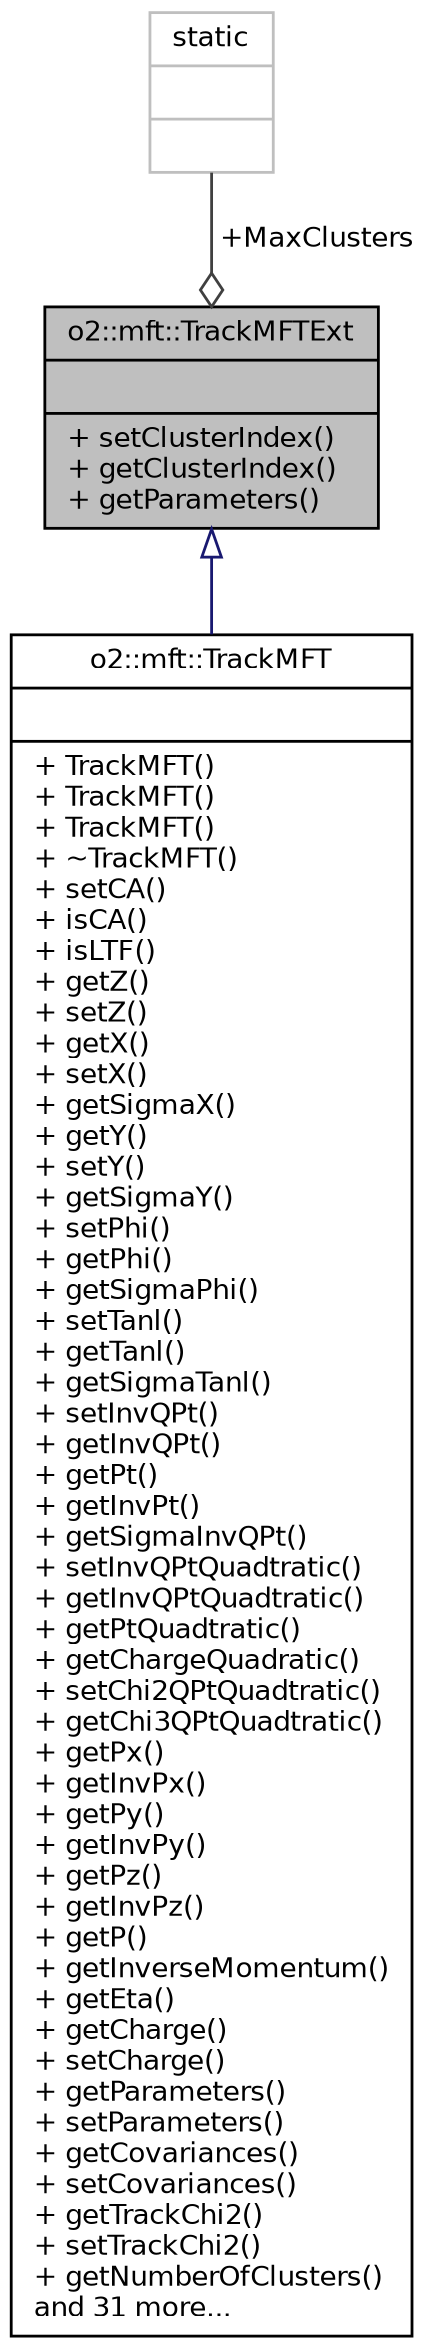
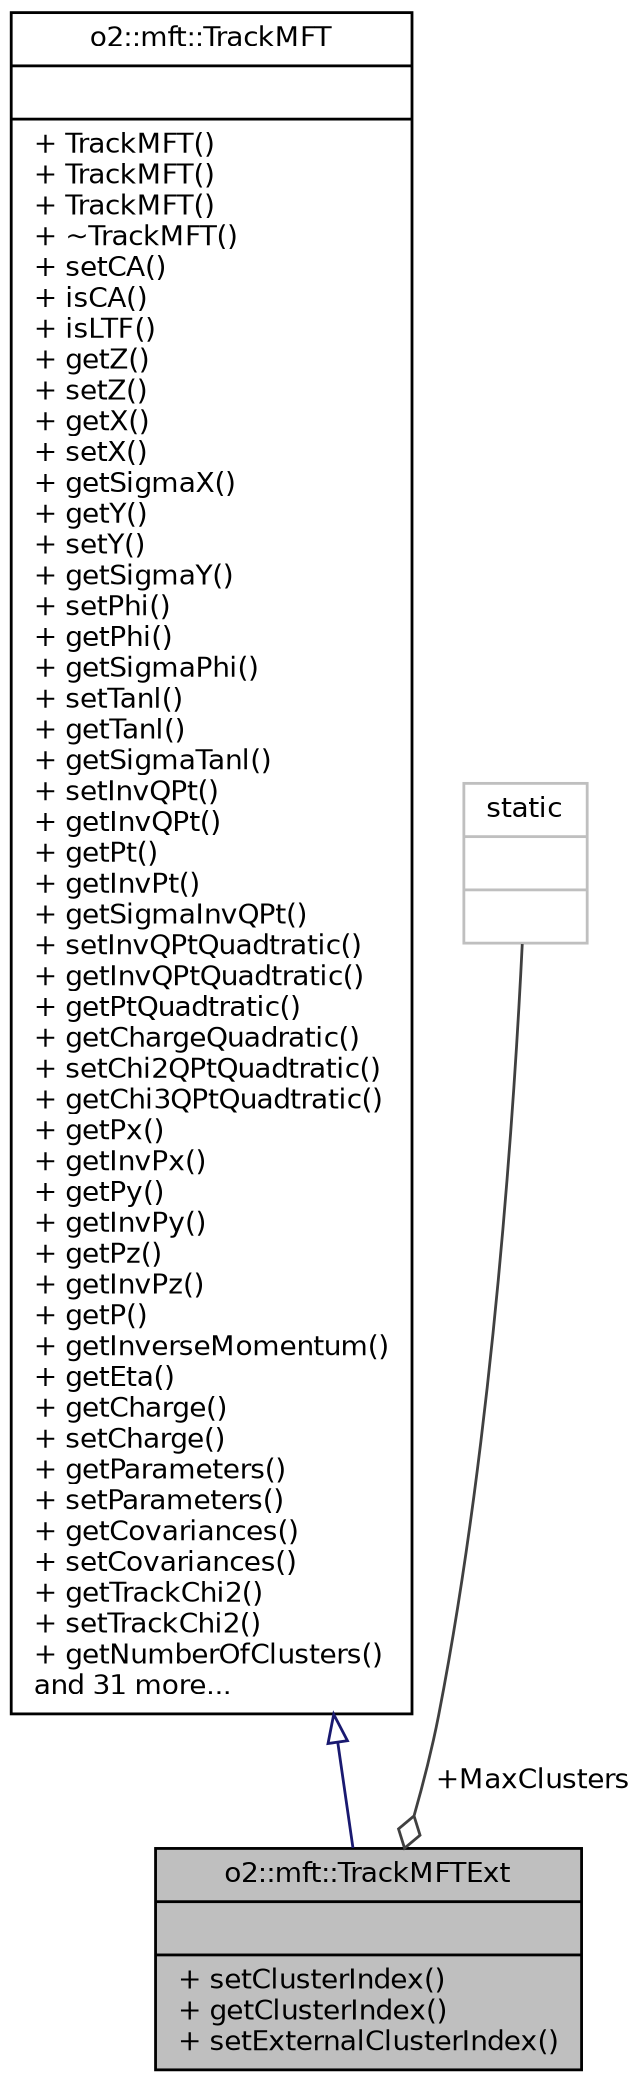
node "o2::mft::TrackMFTExt": text "+ getParameters()" -> "+ setExternalClusterIndex()"
edge "o2::mft::TrackMFT" -> "o2::mft::TrackMFTExt": reversed
